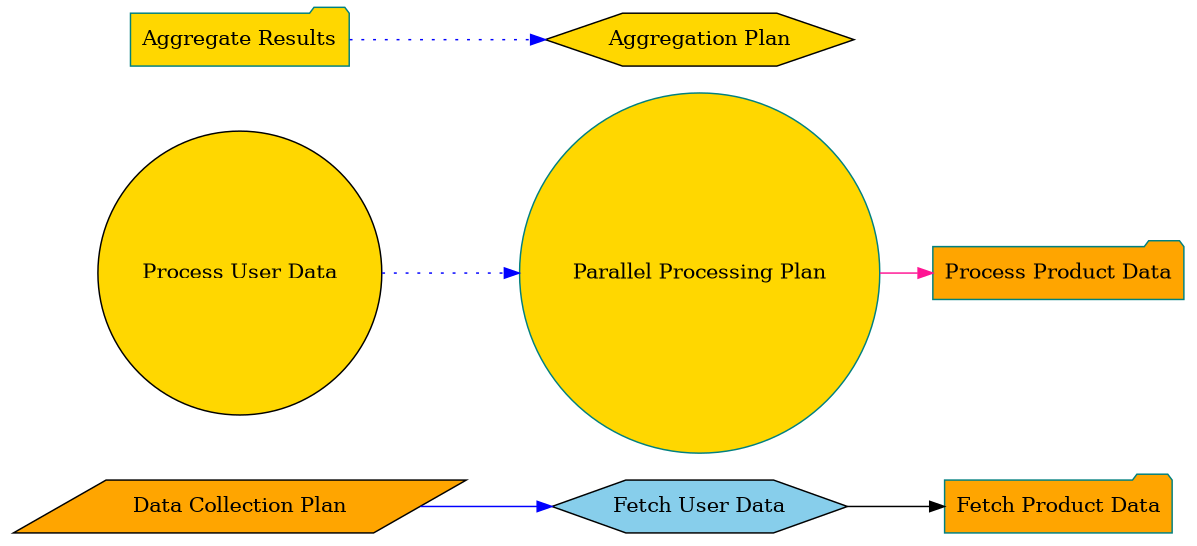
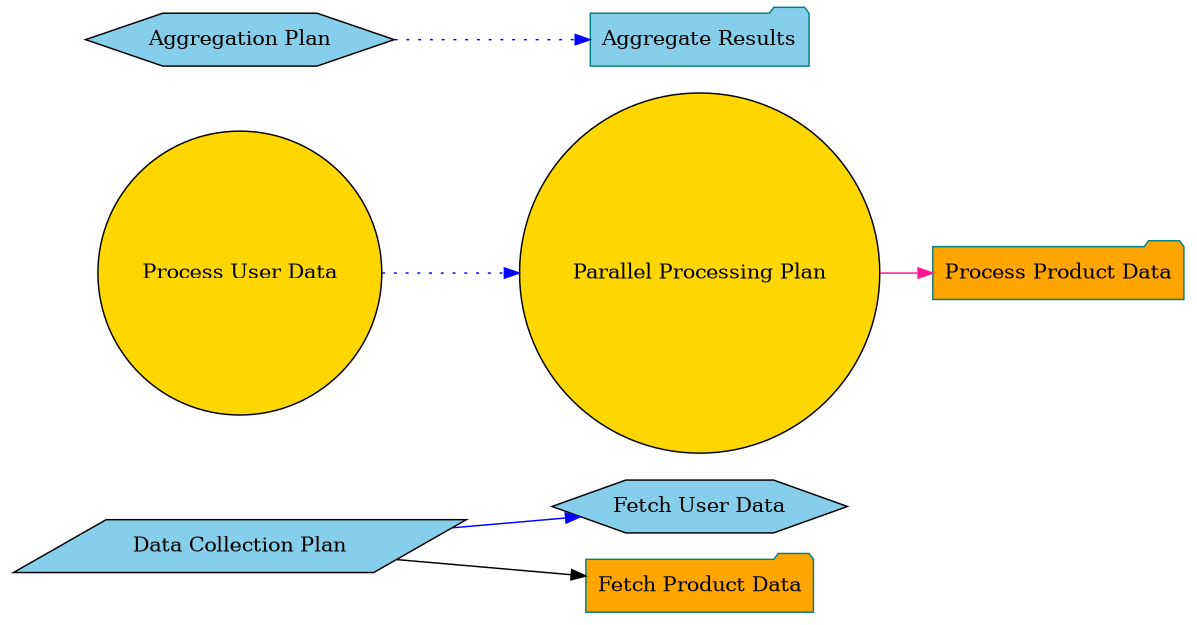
node "Aggregate Results": fillcolor gold -> skyblue
edge "Aggregate Results" -> "Aggregation Plan": reversed
node "Aggregation Plan": fillcolor gold -> skyblue
node "Parallel Processing Plan": color teal -> black
node "Data Collection Plan": fillcolor orange -> skyblue
edge "Fetch User Data" -> "Fetch Product Data": now "Data Collection Plan" -> "Fetch Product Data"
